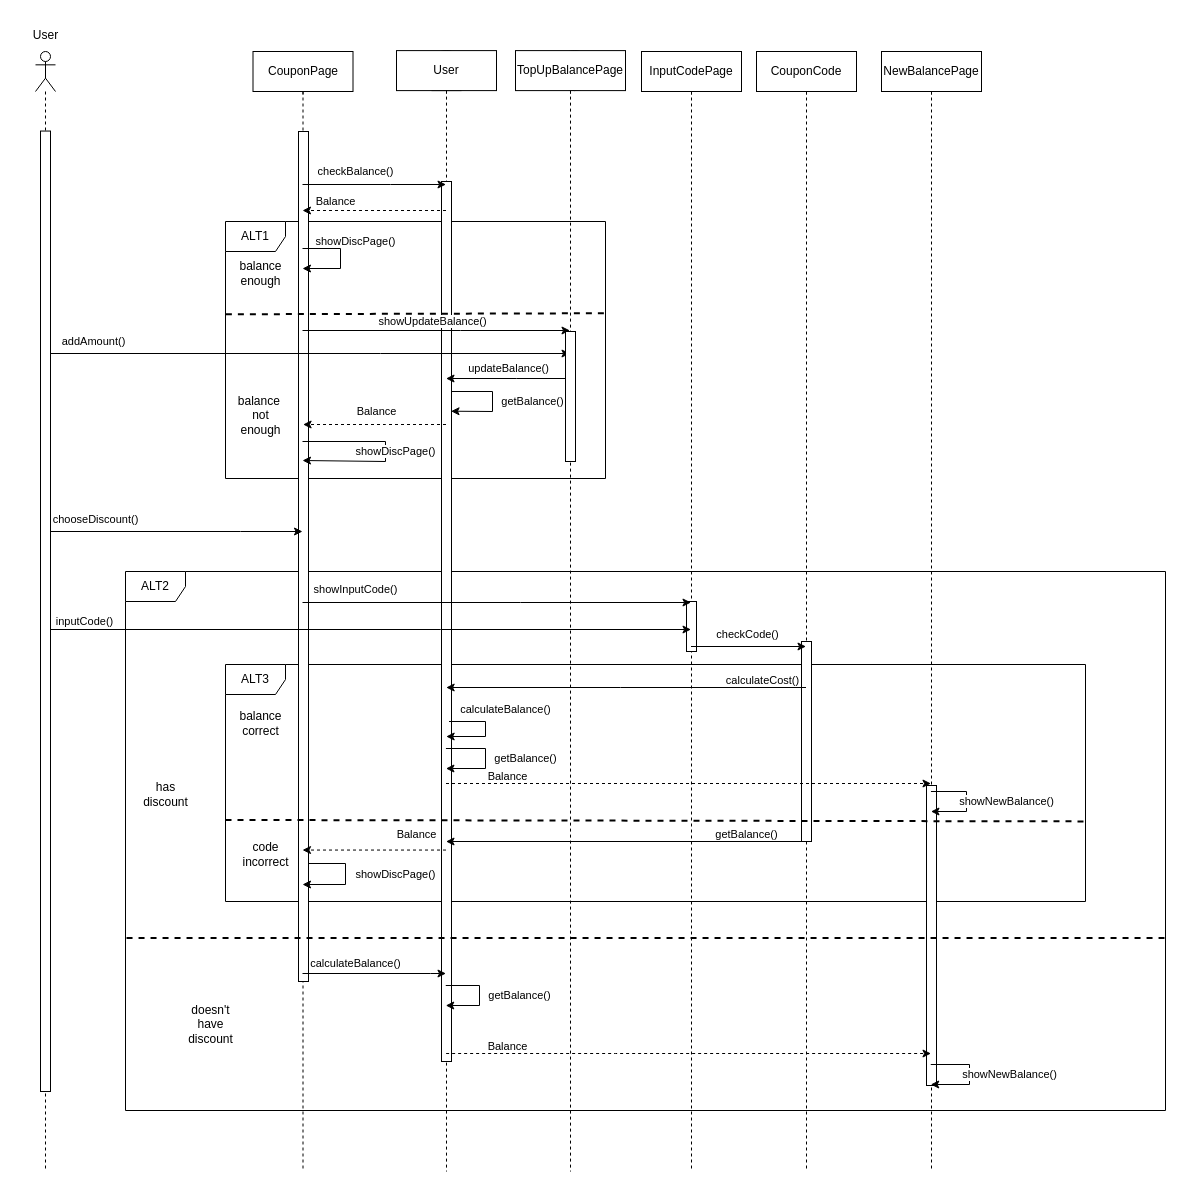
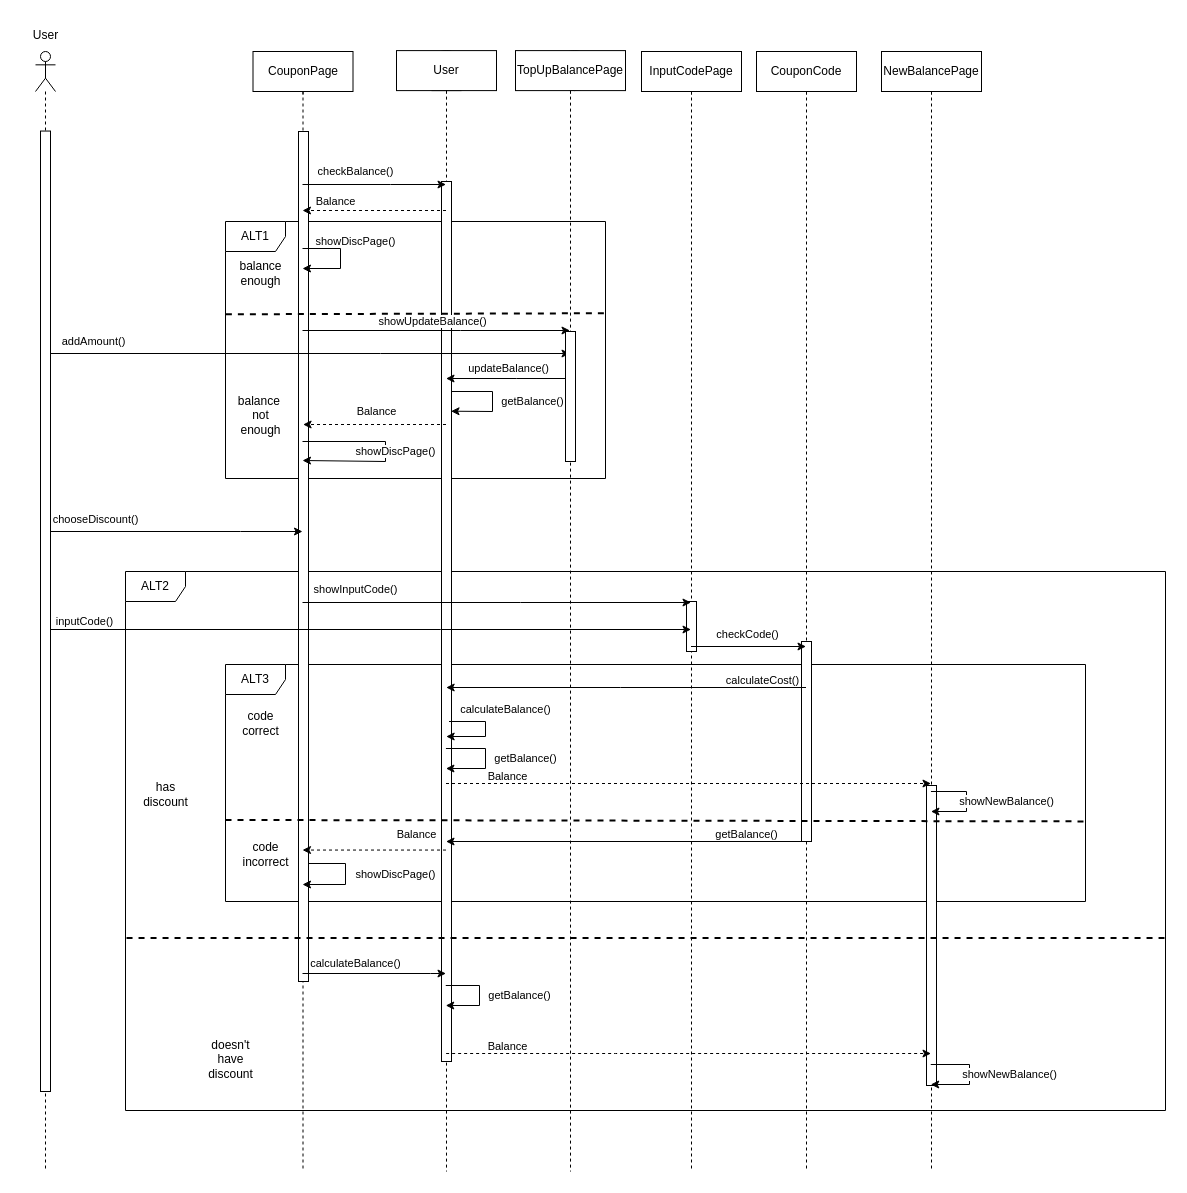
node "balance correct": label "balance correct" -> "code correct"
node "doesn't have discount": moved (211, 1025) -> (231, 1060)
